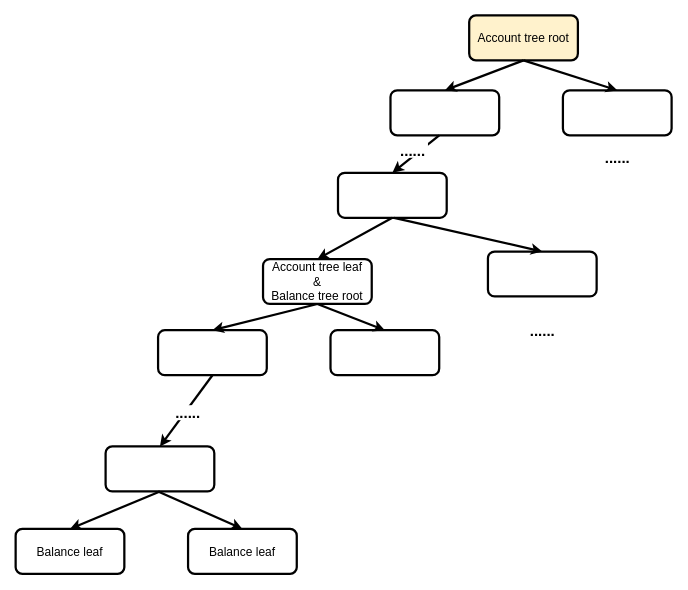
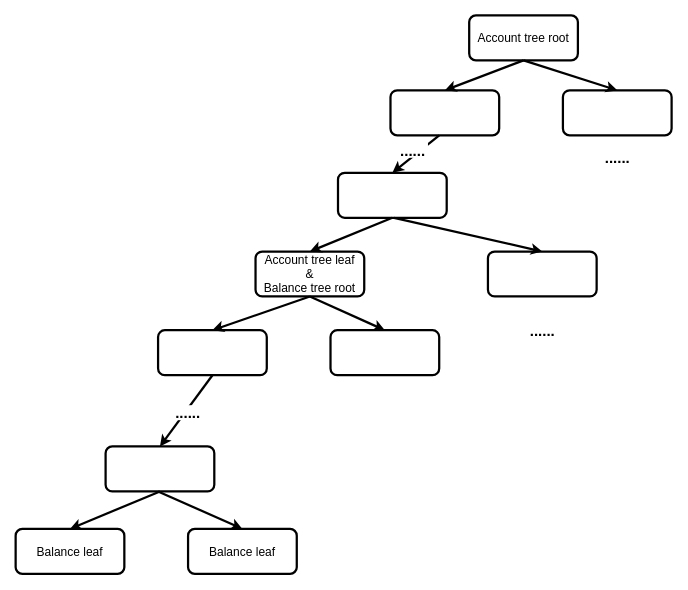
node "Account tree root": fillcolor #fff2cc -> #ffffff
node "Account tree leaf & Balance tree root": moved (317, 282) -> (310, 274)
